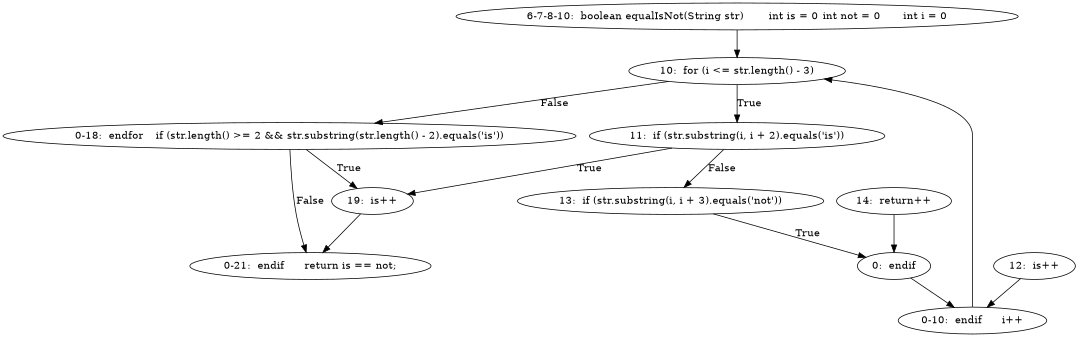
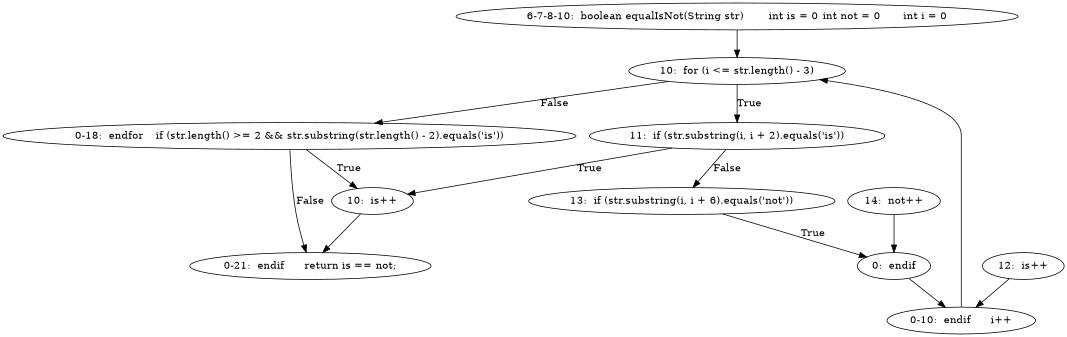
node "19:  is++": label "19:  is++" -> "10:  is++"
node "13:  if (str.substring(i, i + 3).equals('not'))": label "13:  if (str.substring(i, i + 3).equals('not'))" -> "13:  if (str.substring(i, i + 6).equals('not'))"
node "14:  return++": label "14:  return++" -> "14:  not++"
